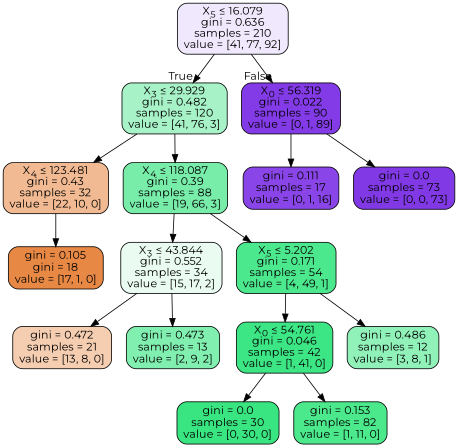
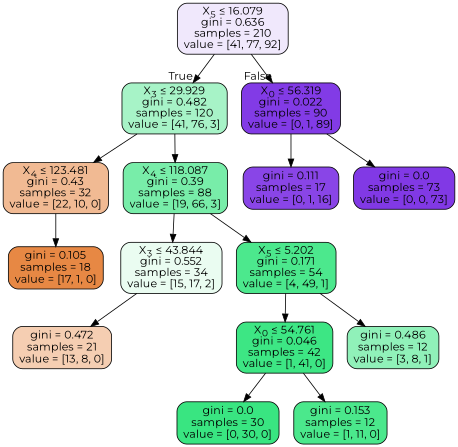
node "gini = 0.105": text "gini = 18" -> "samples = 18"
node "gini = 0.473": removed
node "gini = 0.153": text "samples = 82" -> "samples = 12"
